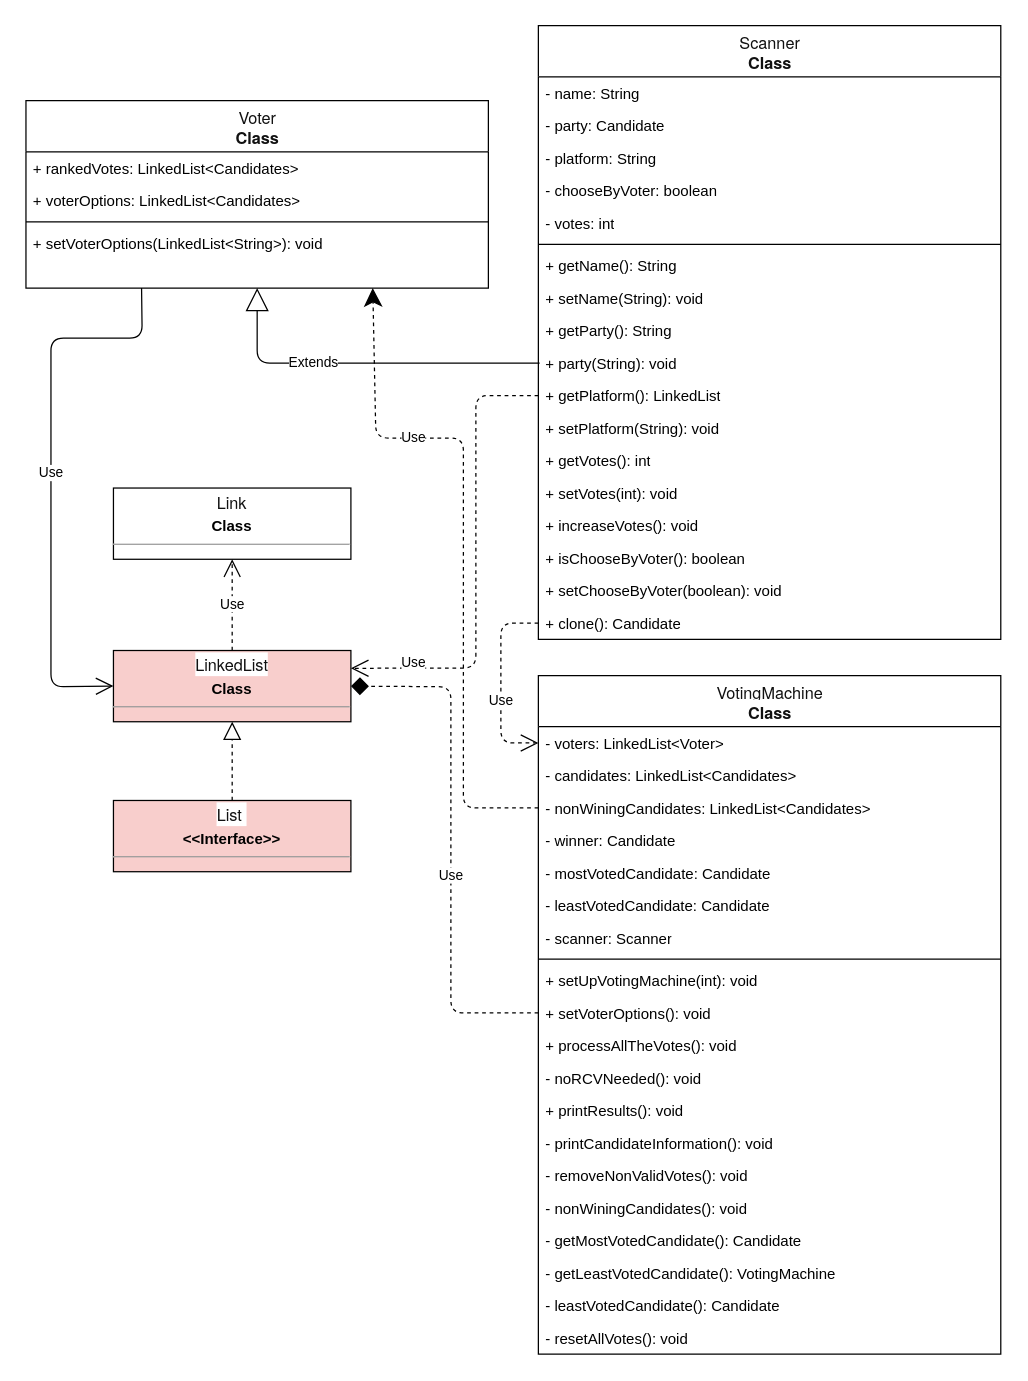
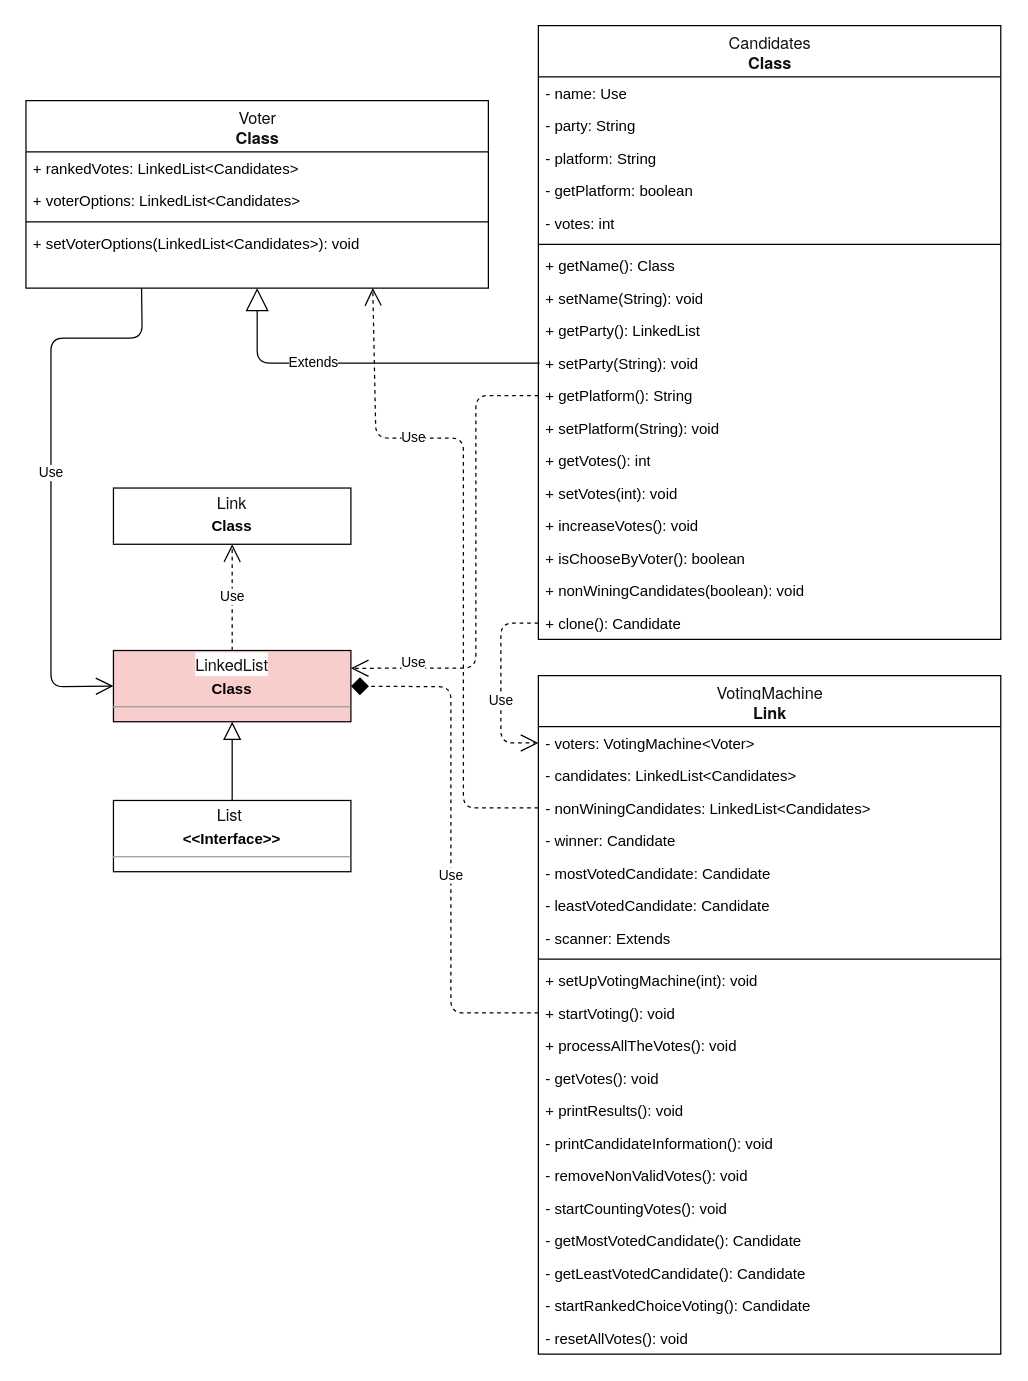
node "Scanner Class": label "Scanner Class" -> "Candidates Class"
node "- name: String": label "- name: String" -> "- name: Use"
node "- party: Candidate": label "- party: Candidate" -> "- party: String"
node "- chooseByVoter: boolean": label "- chooseByVoter: boolean" -> "- getPlatform: boolean"
node "+ setVoterOptions(LinkedList<String>): void": label "+ setVoterOptions(LinkedList<String>): void" -> "+ setVoterOptions(LinkedList<Candidates>): void"
node "+ getName(): String": label "+ getName(): String" -> "+ getName(): Class"
edge "- nonWiningCandidates: LinkedList<Candidates>" -> "Voter Class": arrowhead classic -> open
node "+ getParty(): String": label "+ getParty(): String" -> "+ getParty(): LinkedList"
node "+ party(String): void": label "+ party(String): void" -> "+ setParty(String): void"
node "+ getPlatform(): LinkedList": label "+ getPlatform(): LinkedList" -> "+ getPlatform(): String"
node "Link Class": size 238x71 -> 238x56
node "+ setChooseByVoter(boolean): void": label "+ setChooseByVoter(boolean): void" -> "+ nonWiningCandidates(boolean): void"
node "VotingMachine Class": label "VotingMachine Class" -> "VotingMachine Link"
node "- voters: LinkedList<Voter>": label "- voters: LinkedList<Voter>" -> "- voters: VotingMachine<Voter>"
edge "List <<Interface>>" -> "LinkedList Class": style dashed -> solid
node "List <<Interface>>": fillcolor #f8cecc -> #ffffff
node "- scanner: Scanner": label "- scanner: Scanner" -> "- scanner: Extends"
node "+ setVoterOptions(): void": label "+ setVoterOptions(): void" -> "+ startVoting(): void"
node "- noRCVNeeded(): void": label "- noRCVNeeded(): void" -> "- getVotes(): void"
node "- nonWiningCandidates(): void": label "- nonWiningCandidates(): void" -> "- startCountingVotes(): void"
node "- getLeastVotedCandidate(): VotingMachine": label "- getLeastVotedCandidate(): VotingMachine" -> "- getLeastVotedCandidate(): Candidate"
node "- leastVotedCandidate(): Candidate": label "- leastVotedCandidate(): Candidate" -> "- startRankedChoiceVoting(): Candidate"
